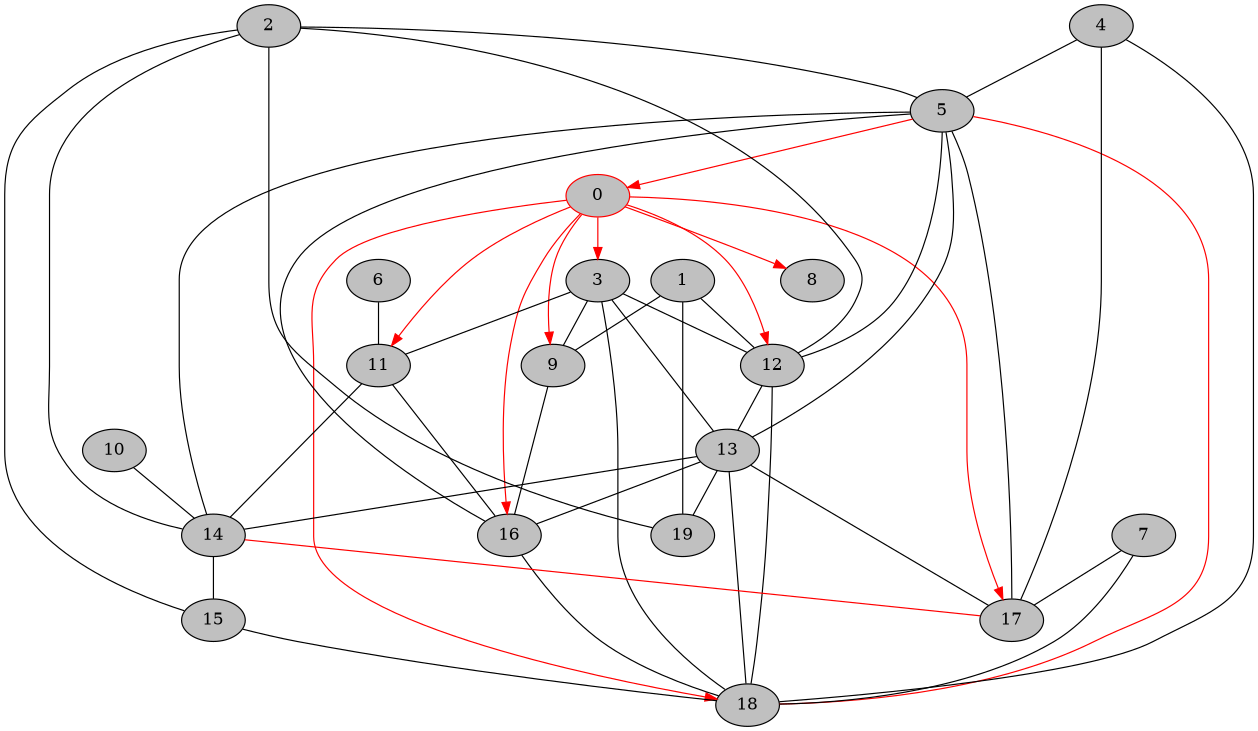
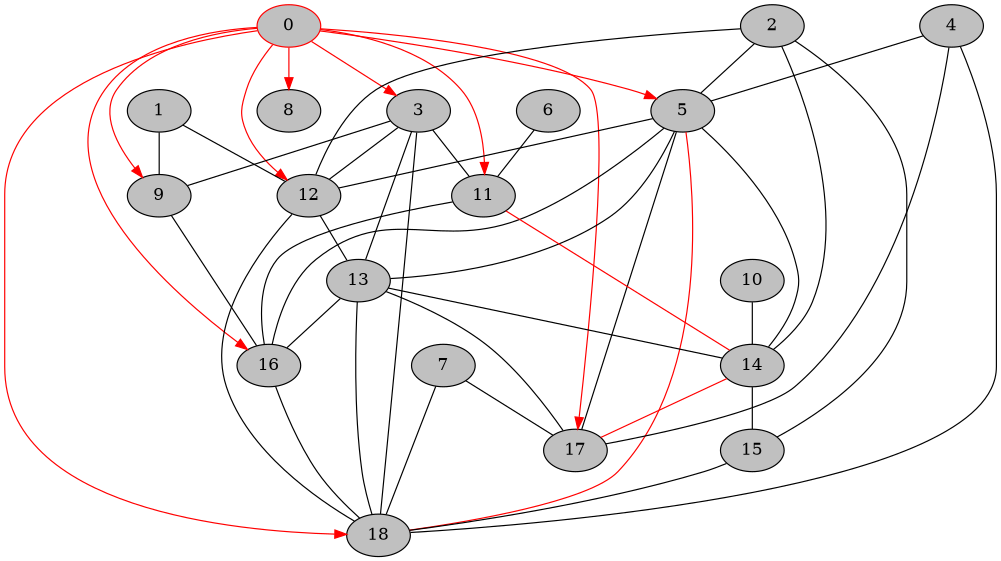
edge "5" -> "0": reversed
edge "11" -- "14": color black -> red
node "19": removed
